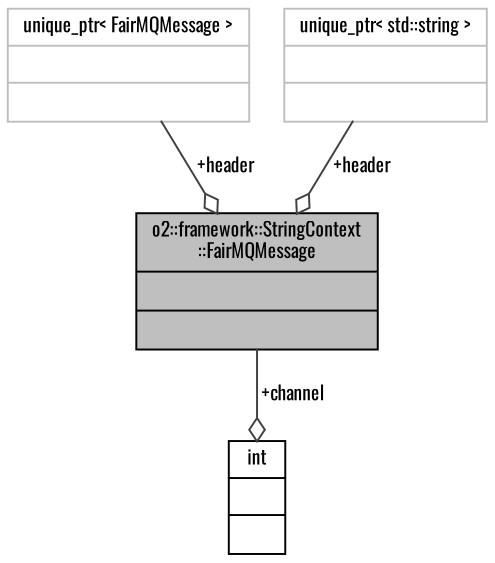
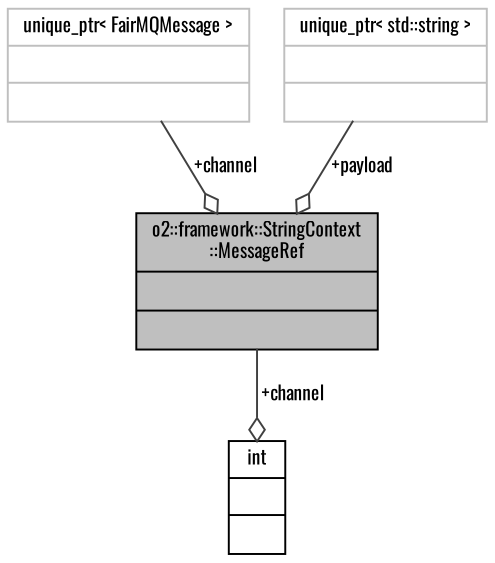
edge "unique_ptr< FairMQMessage >" -> "o2::framework::StringContext": label " +header" -> " +channel"
edge "unique_ptr< std::string >" -> "o2::framework::StringContext": label " +header" -> " +payload"
node "o2::framework::StringContext": text "::FairMQMessage" -> "::MessageRef"
